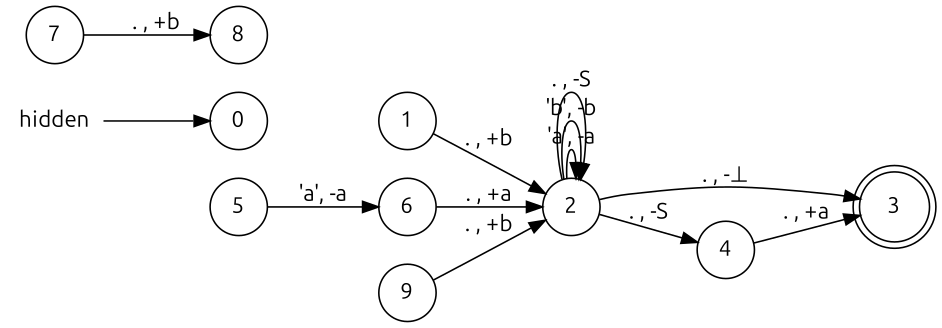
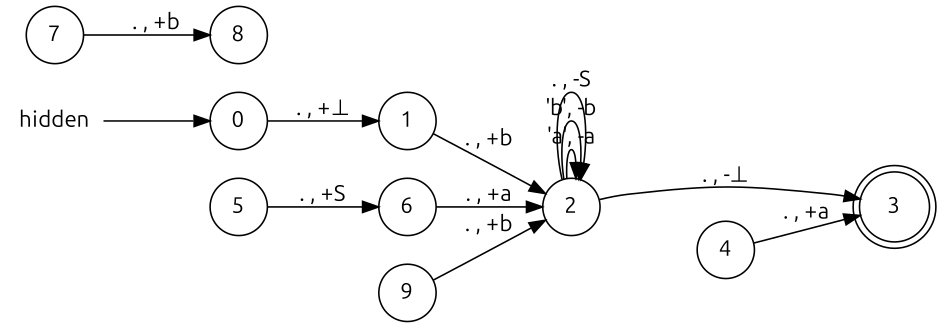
edge "0" -> "1": added, label ". , +⊥"
edge "5" -> "6": label "'a', -a" -> ". , +S"
edge "2" -> "4": removed, label ". , -S"
